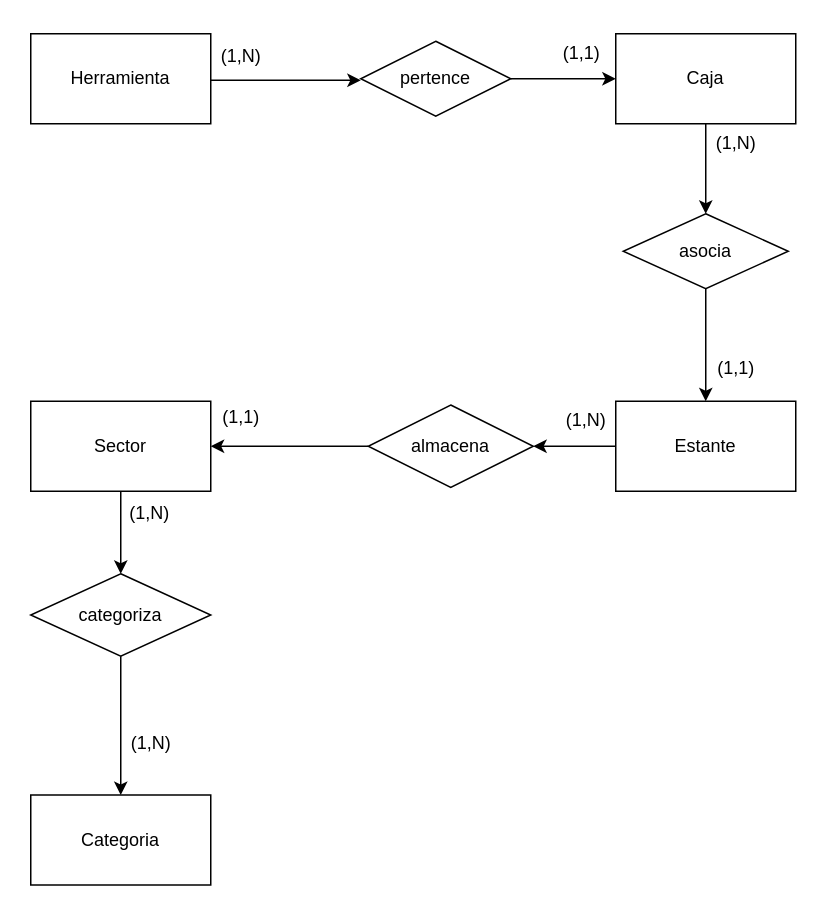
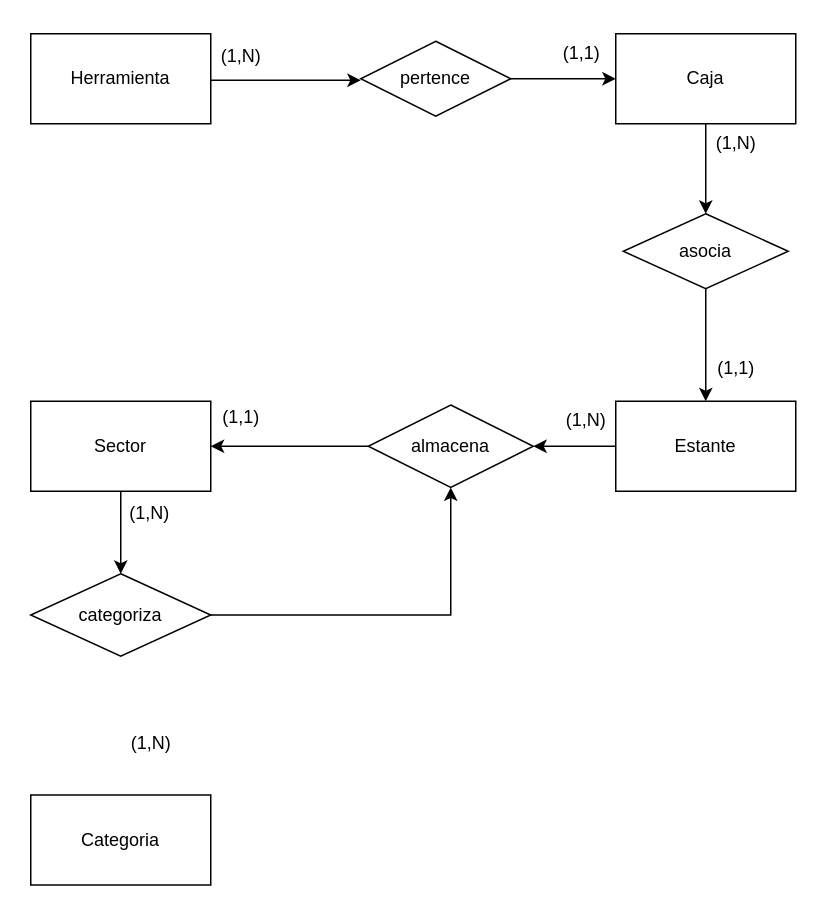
edge "categoriza" -> "Categoria": now "categoriza" -> "almacena"
